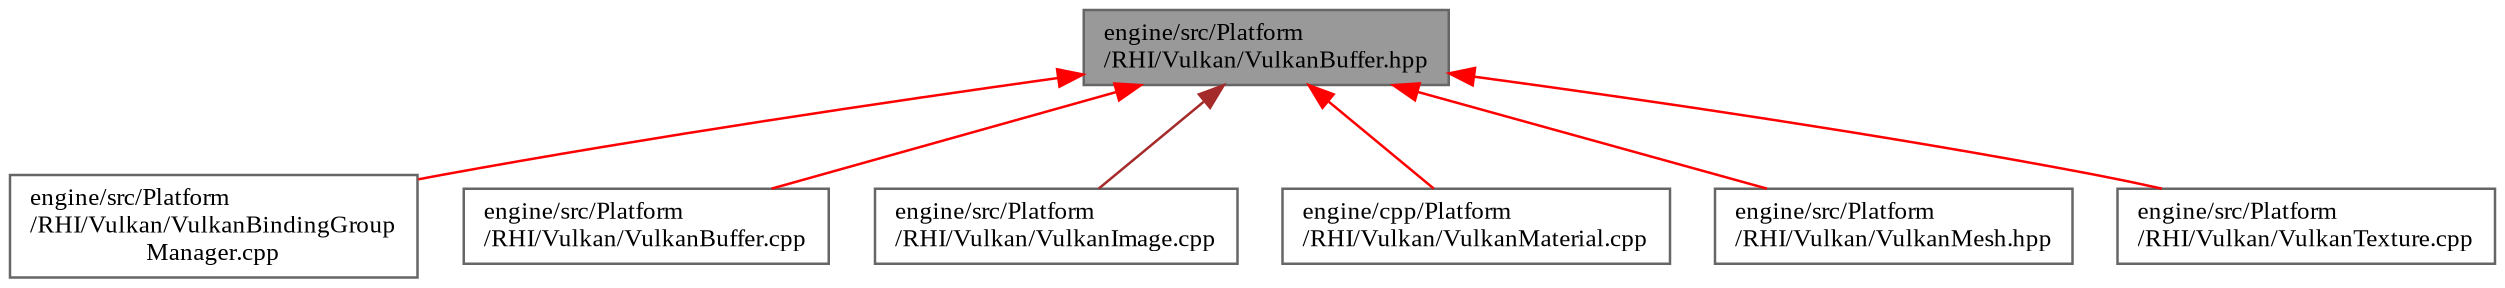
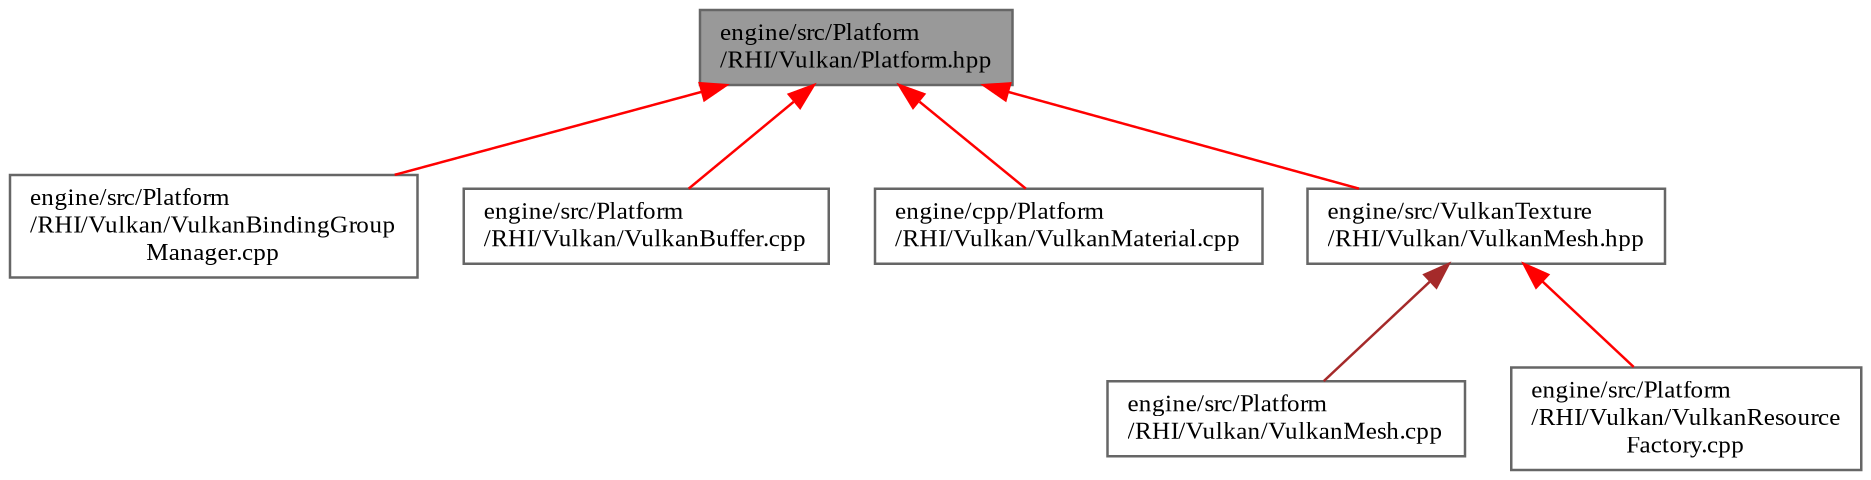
node "engine/src/Platform /RHI/Vulkan/VulkanBuffer.hpp": label "engine/src/Platform /RHI/Vulkan/VulkanBuffer.hpp" -> "engine/src/Platform /RHI/Vulkan/Platform.hpp"
node "engine/src/Platform /RHI/Vulkan/VulkanImage.cpp": removed
node "engine/src/Platform /RHI/Vulkan/VulkanMesh.hpp": label "engine/src/Platform /RHI/Vulkan/VulkanMesh.hpp" -> "engine/src/VulkanTexture /RHI/Vulkan/VulkanMesh.hpp"
node "engine/src/Platform /RHI/Vulkan/VulkanTexture.cpp": removed
node "engine/src/Platform /RHI/Vulkan/VulkanMesh.cpp": added
node "engine/src/Platform /RHI/Vulkan/VulkanResource Factory.cpp": added
